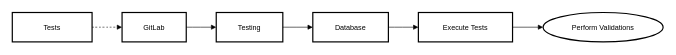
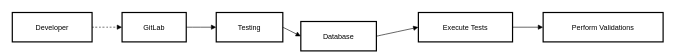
node "Tests": label "Tests" -> "Developer"
node "Database": moved (351, 27) -> (339, 36)
node "Perform Validations": shape ellipse -> rectangle
